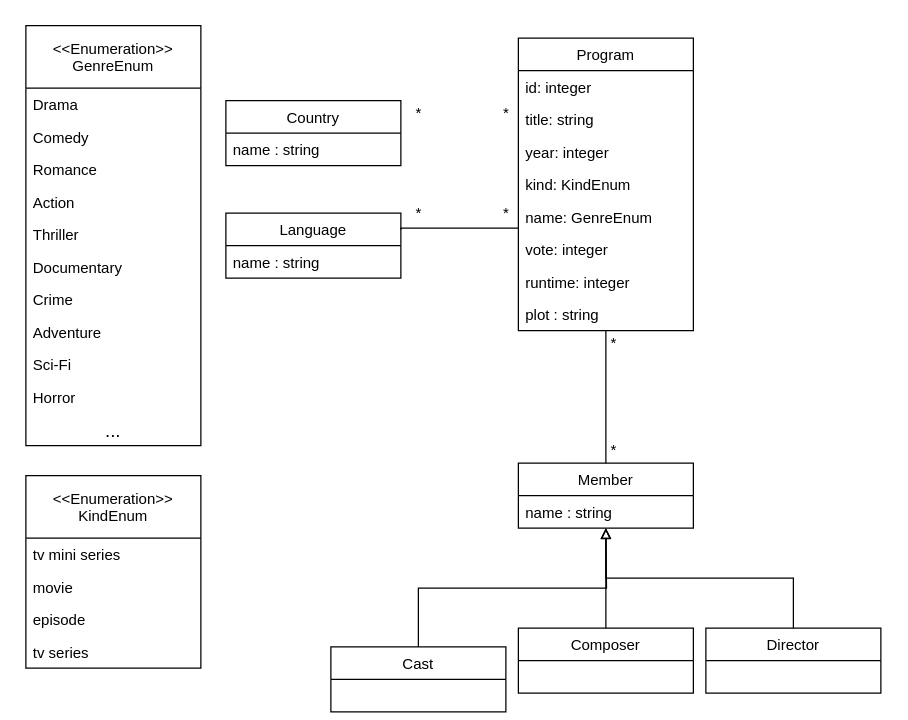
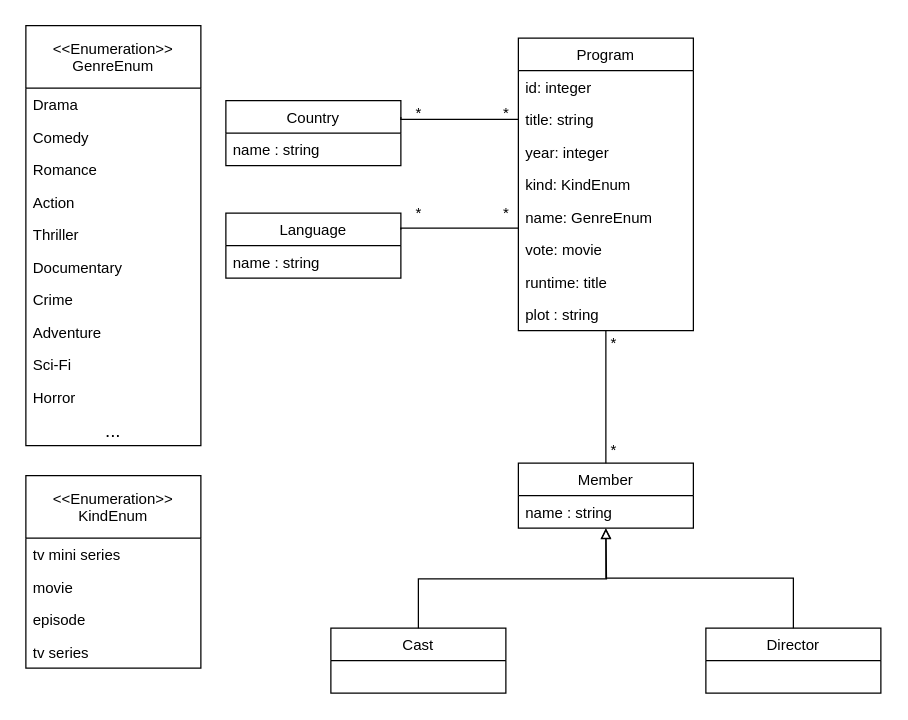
edge "title: string" -- "Country": added
node "vote: integer": label "vote: integer" -> "vote: movie"
node "runtime: integer": label "runtime: integer" -> "runtime: title"
edge "Composer" -> "Member": removed
node "Composer": removed
node "Cast": moved (418, 679) -> (418, 661)
